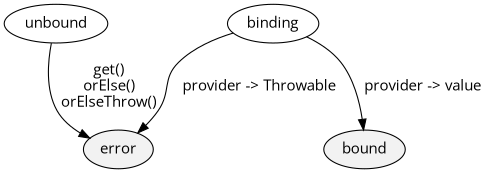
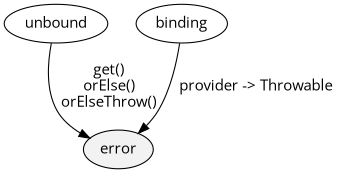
node "bound": removed
